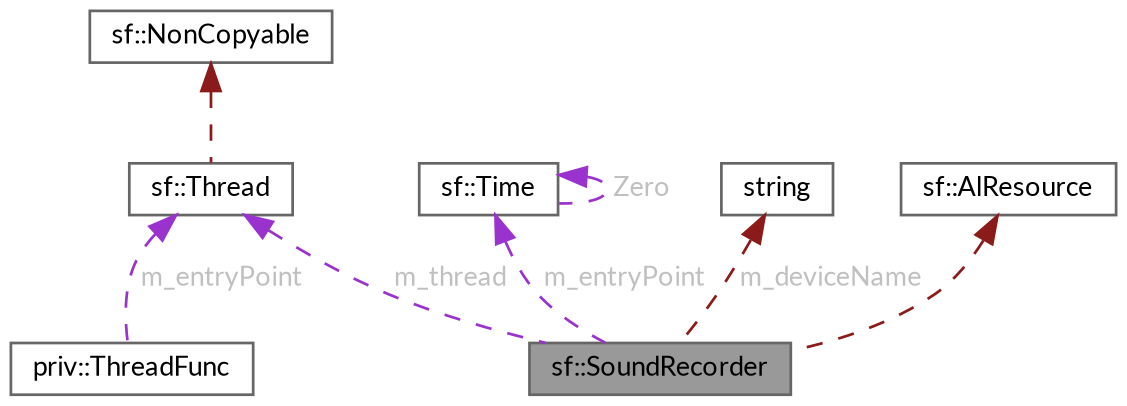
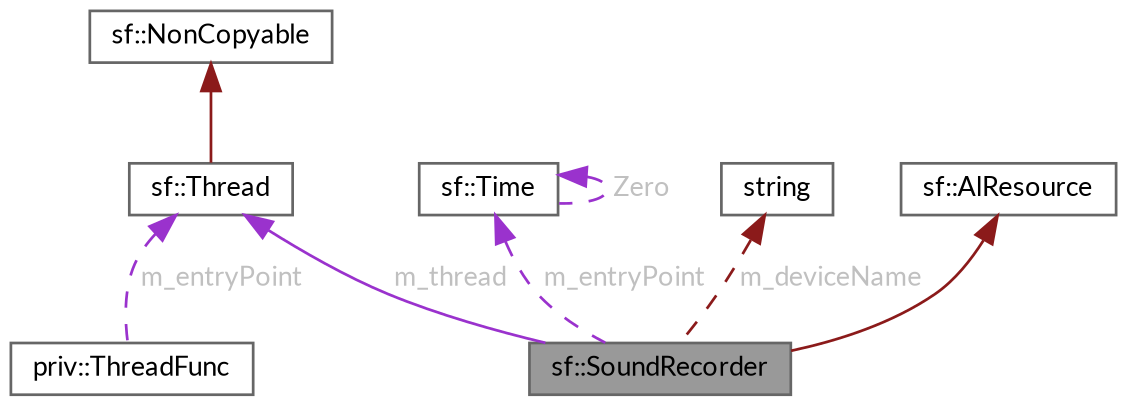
edge "sf::Thread" -> "sf::NonCopyable": style dashed -> solid
edge "sf::SoundRecorder" -> "sf::Thread": style dashed -> solid
edge "sf::SoundRecorder" -> "sf::AlResource": style dashed -> solid
